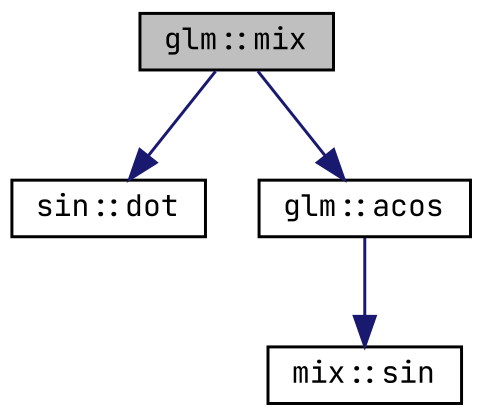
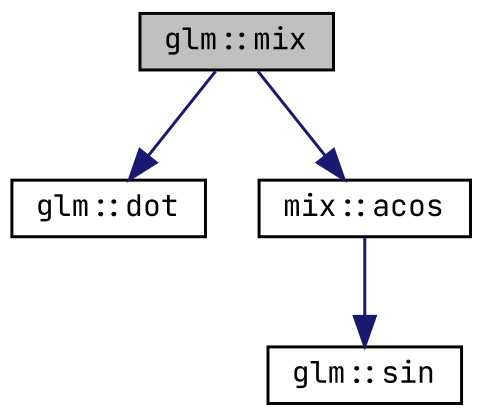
node "sin::dot": label "sin::dot" -> "glm::dot"
node "glm::acos": label "glm::acos" -> "mix::acos"
node "mix::sin": label "mix::sin" -> "glm::sin"
